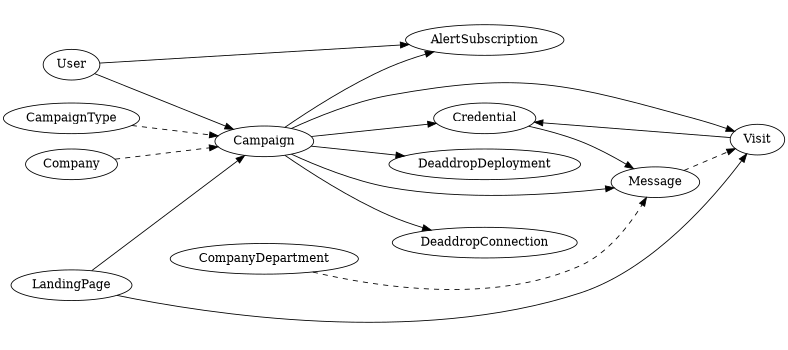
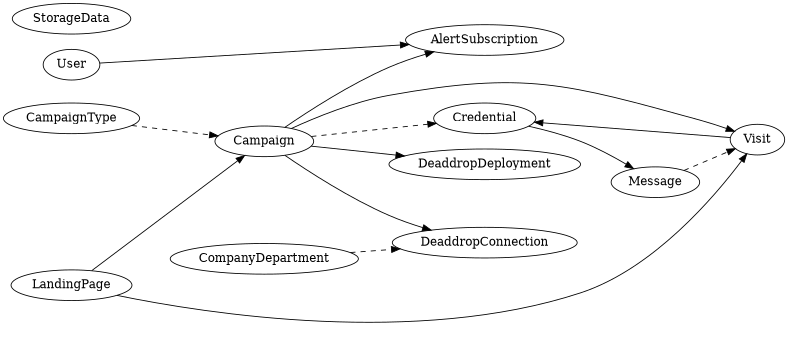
node "StorageData": added
edge "User" -> "Campaign": removed
edge "Campaign" -> "Credential": style solid -> dashed
node "Company": removed
edge "Campaign" -> "Message": removed
edge "CompanyDepartment" -> "Message": now "CompanyDepartment" -> "DeaddropConnection"
